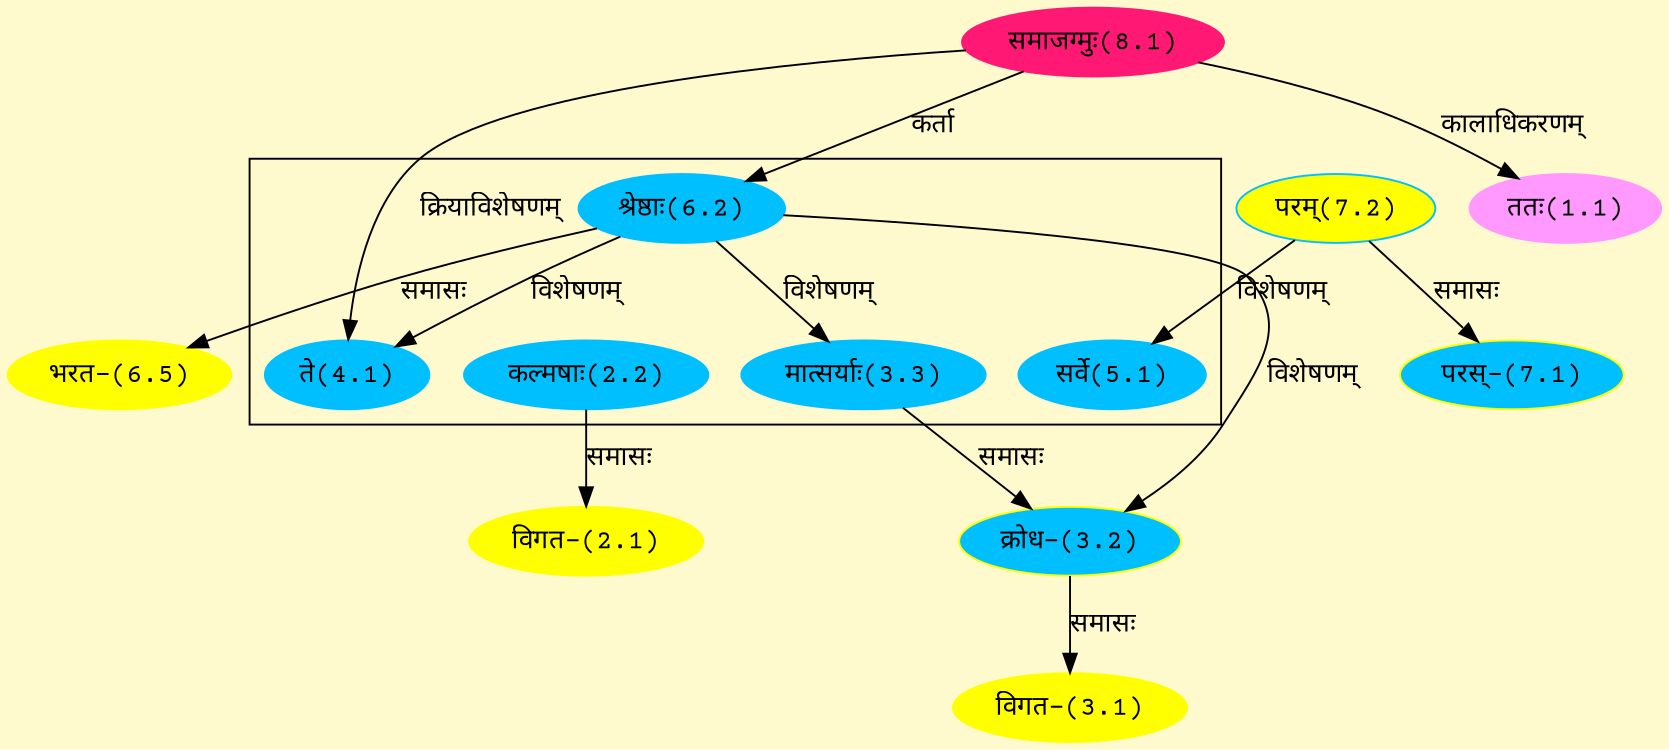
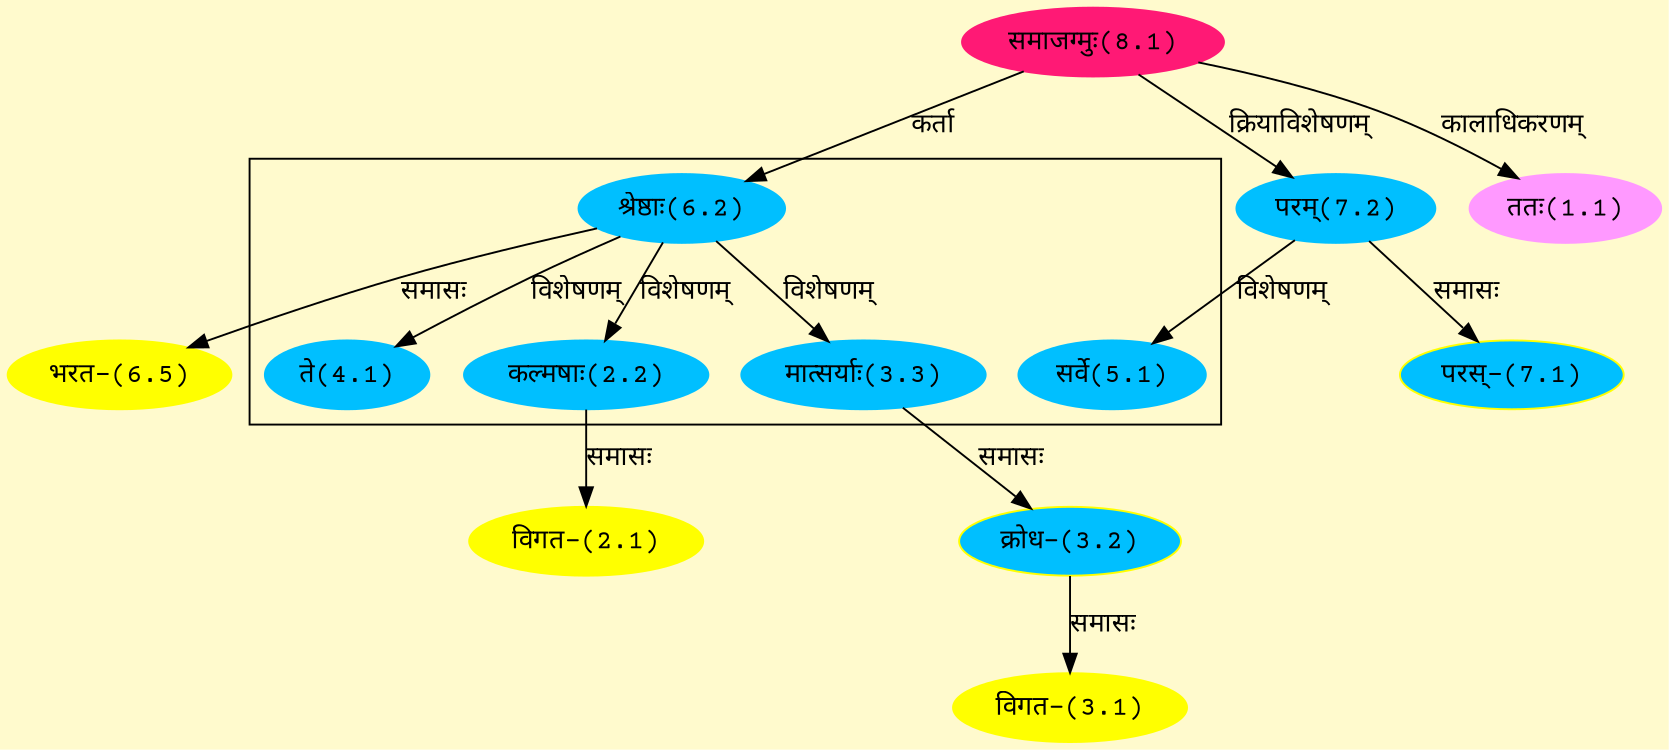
edge "समाजग्मुः(8.1)" -> "ते(4.1)": now "समाजग्मुः(8.1)" -> "परम्(7.2)"
node "परम्(7.2)": fillcolor #ffff00 -> #00bfff
edge "श्रेष्ठाः(6.2)" -> "क्रोध-(3.2)": now "श्रेष्ठाः(6.2)" -> "कल्मषाः(2.2)"
